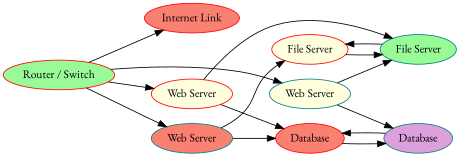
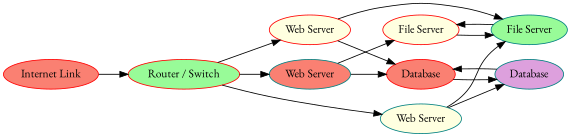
edge "Router / Switch" -> "Internet Link": reversed
